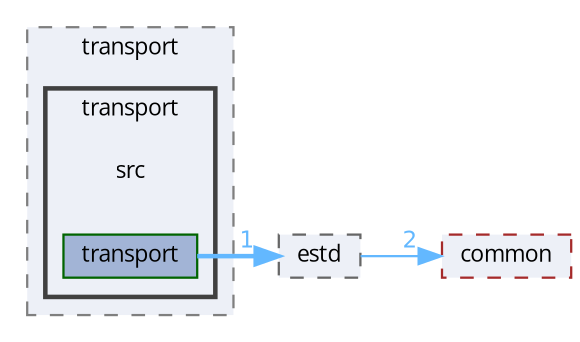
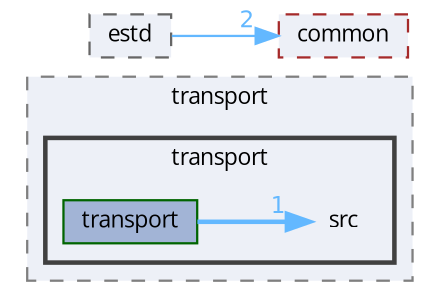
edge "transport" -> "estd": now "transport" -> "src"
